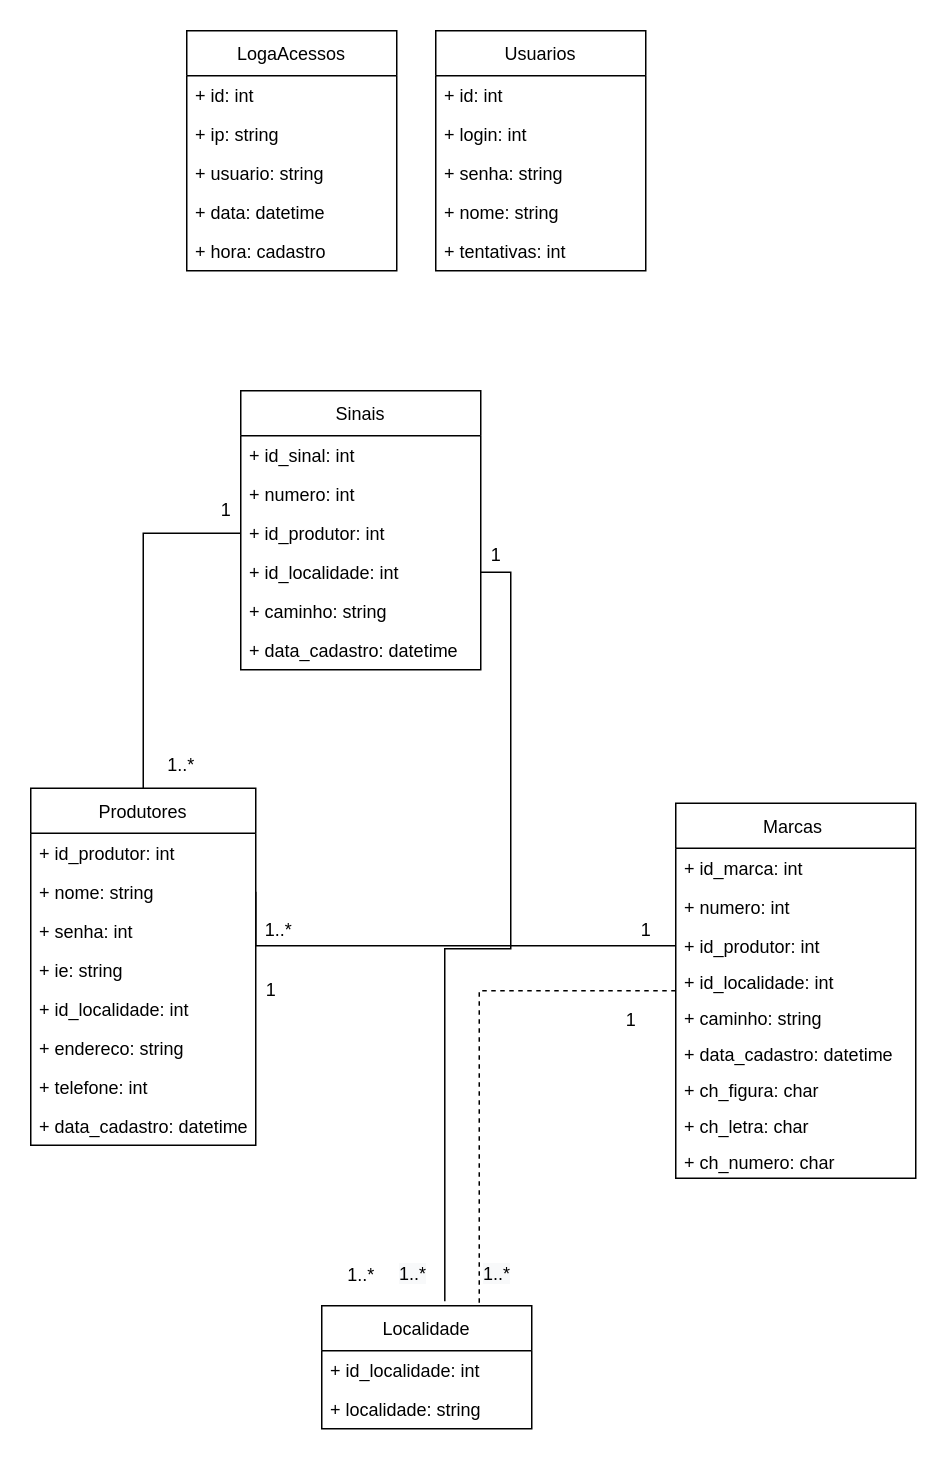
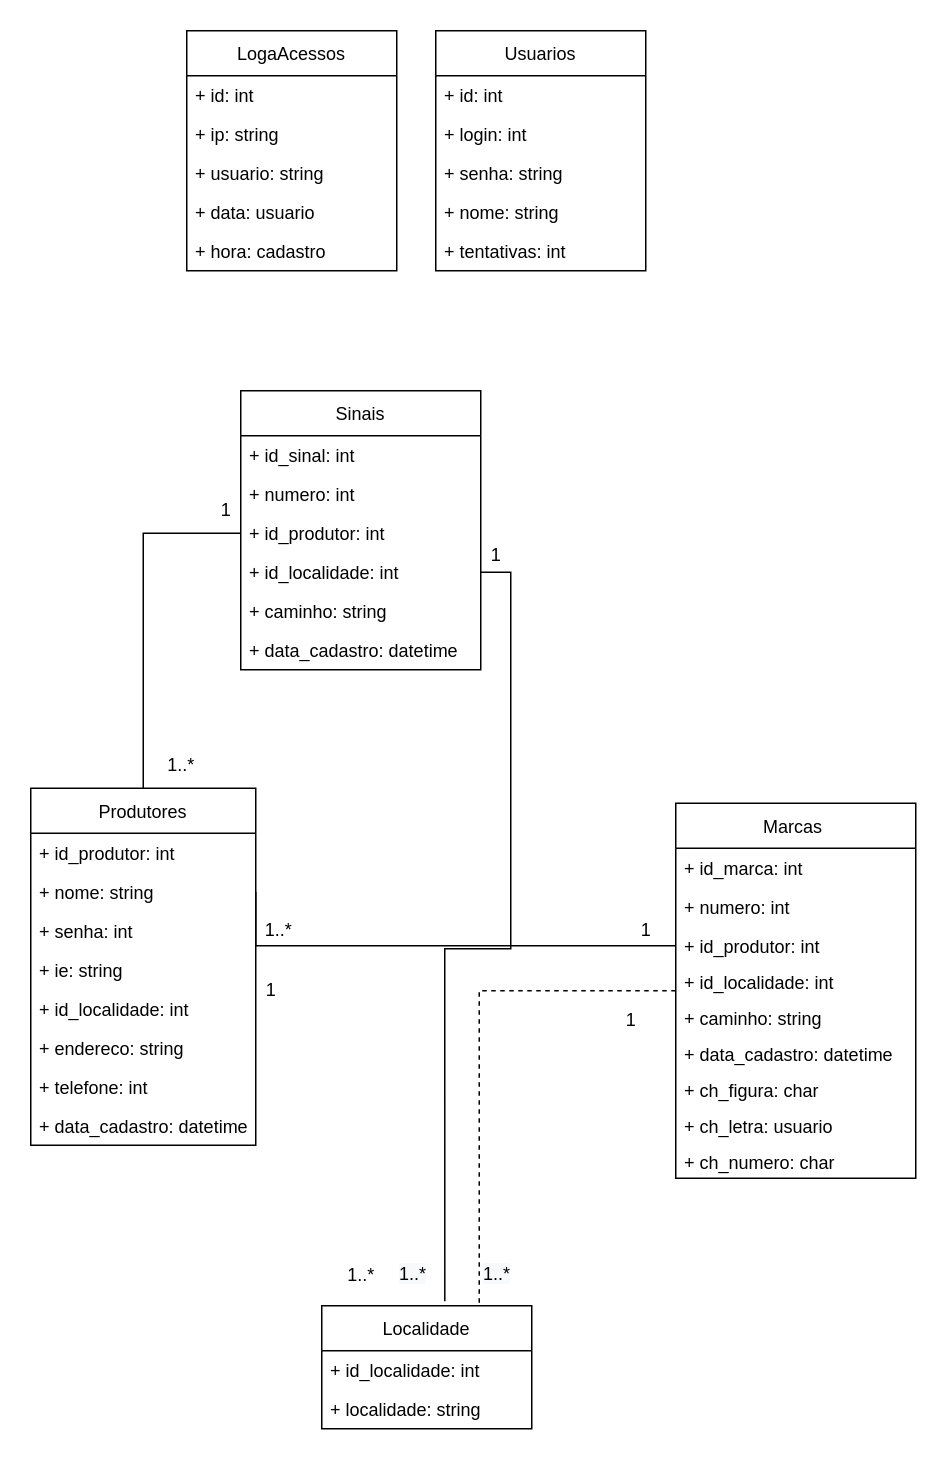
node "+ data: datetime": label "+ data: datetime" -> "+ data: usuario"
node "+ ch_letra: char": label "+ ch_letra: char" -> "+ ch_letra: usuario"
